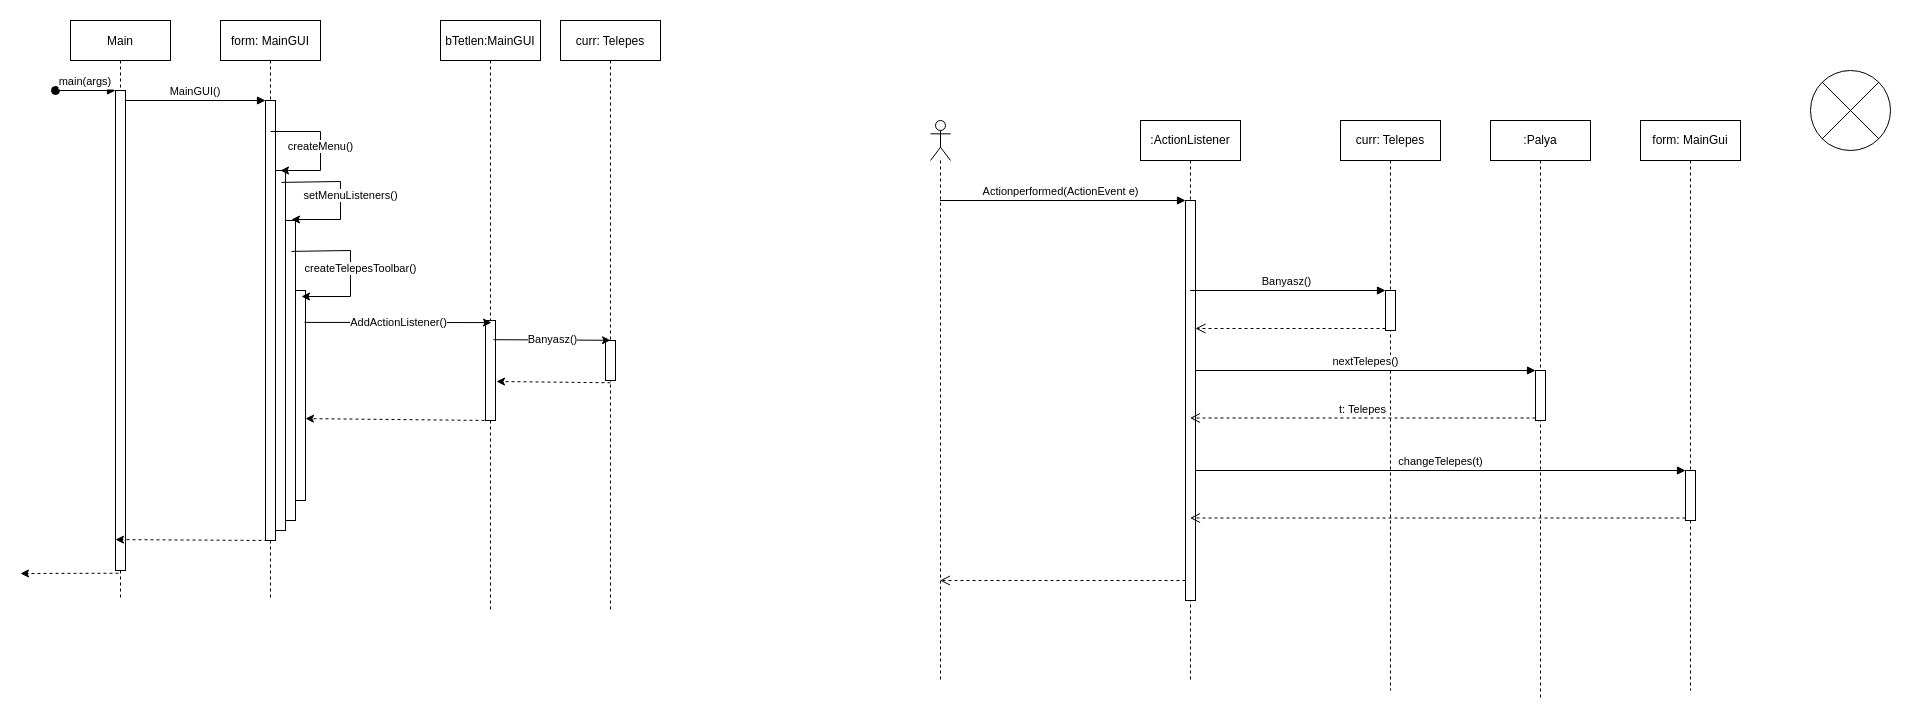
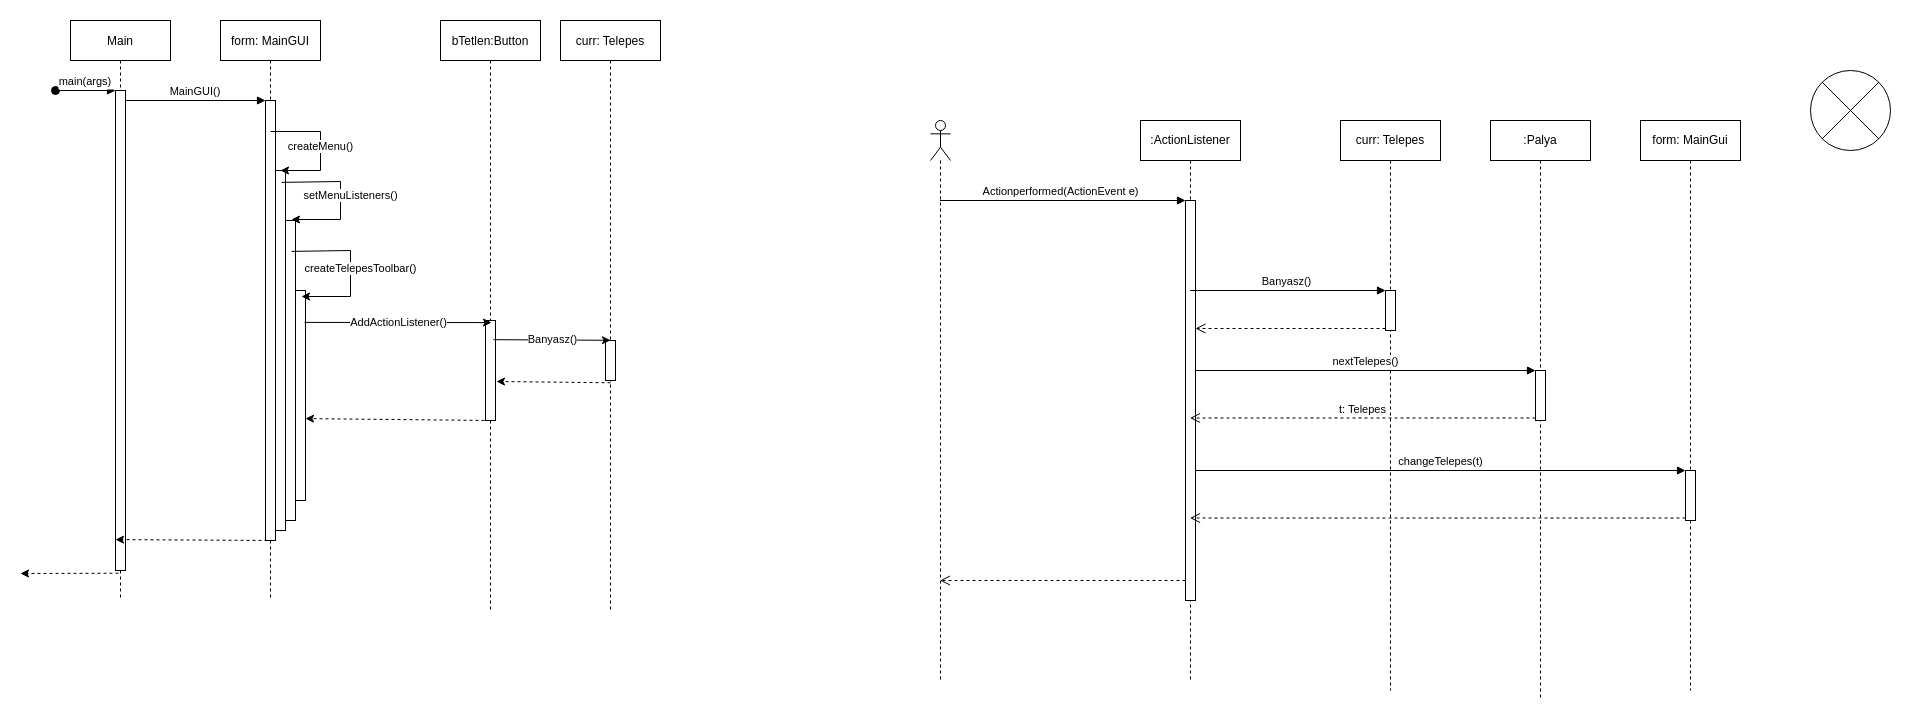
node "bTetlen:MainGUI": label "bTetlen:MainGUI" -> "bTetlen:Button"
